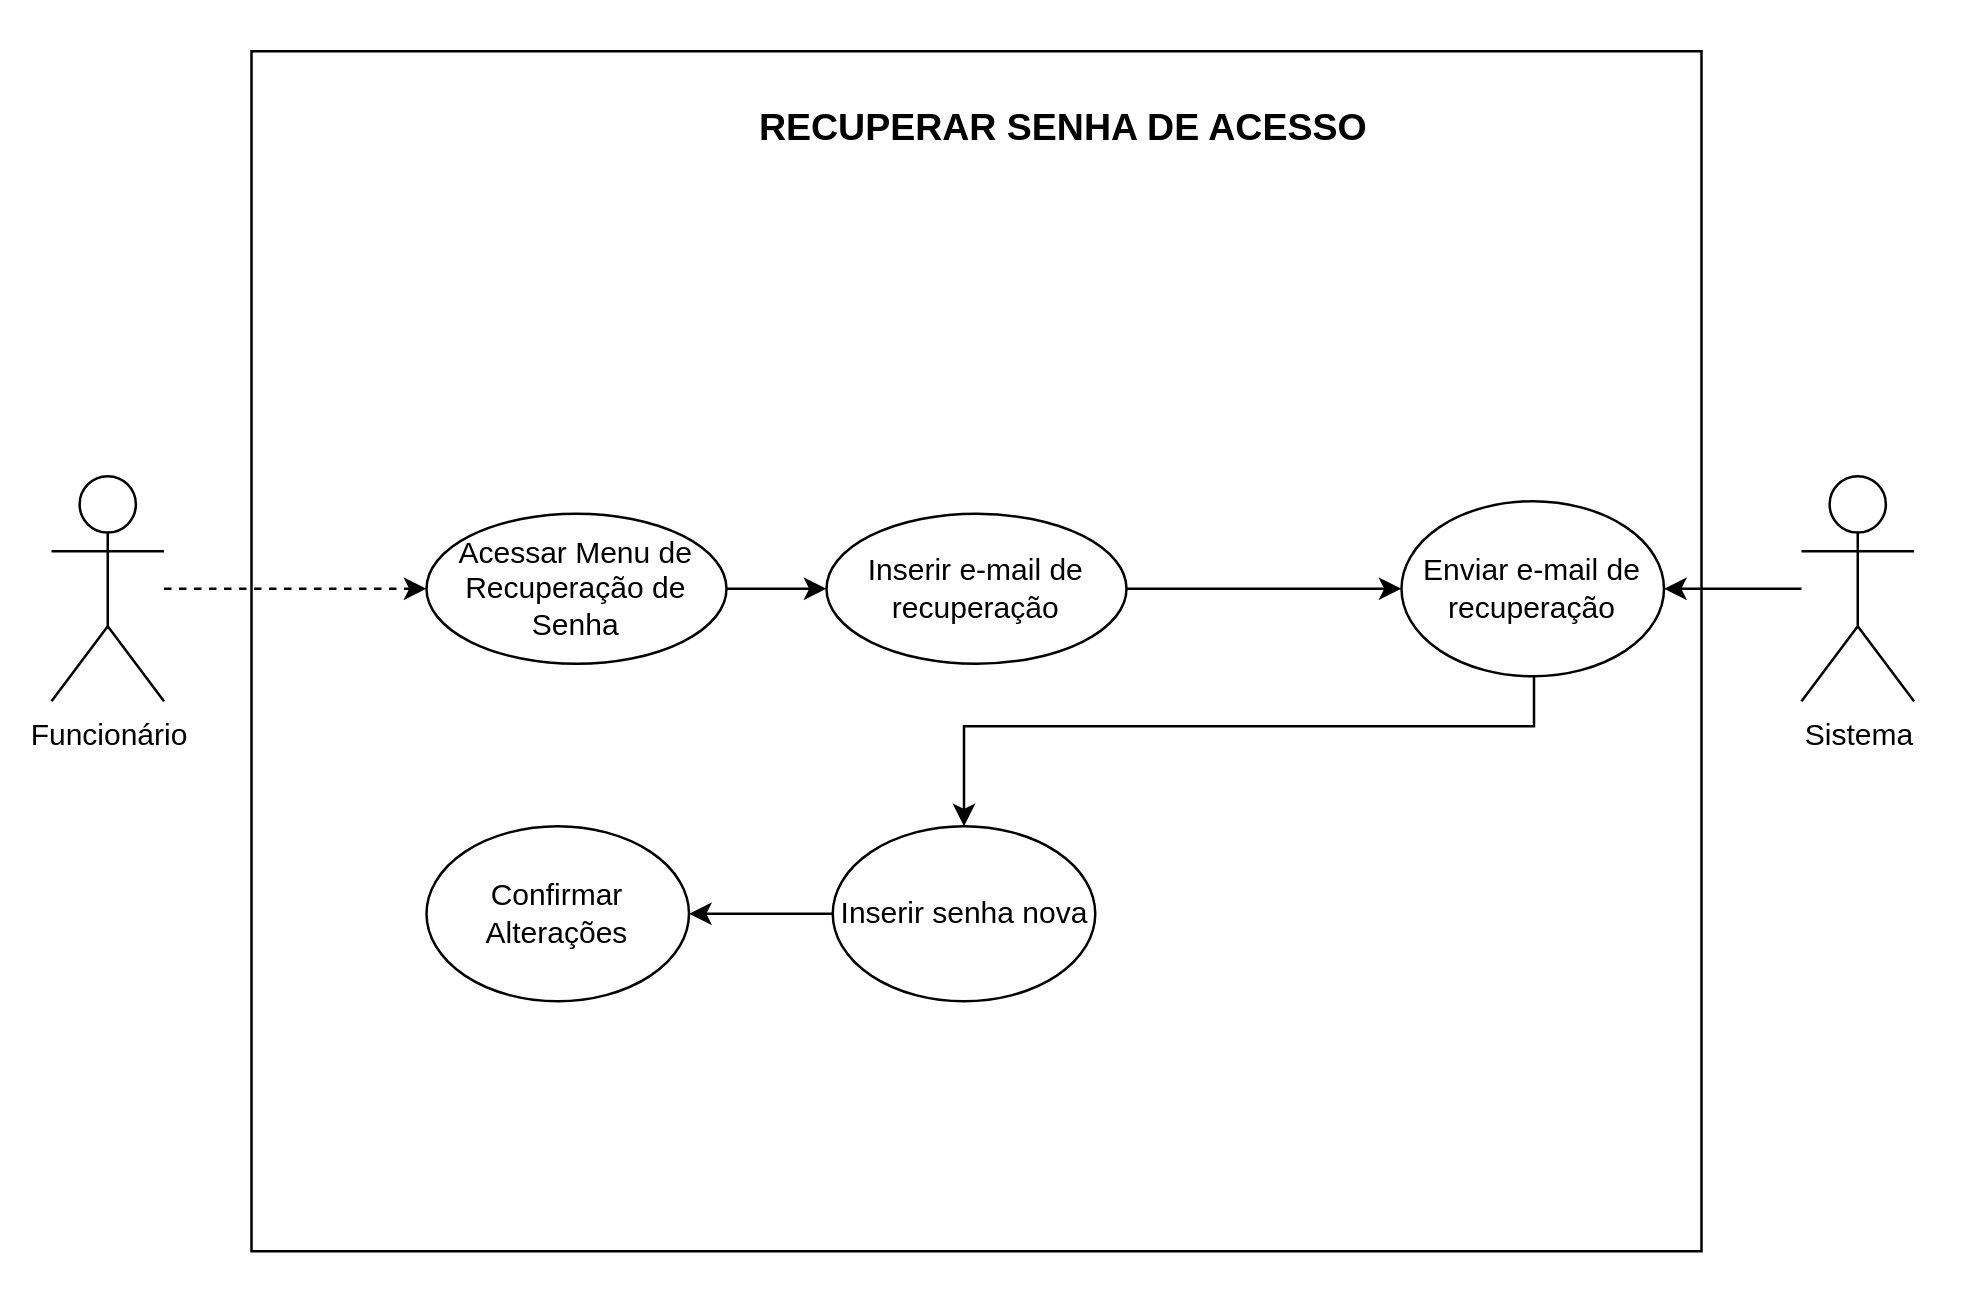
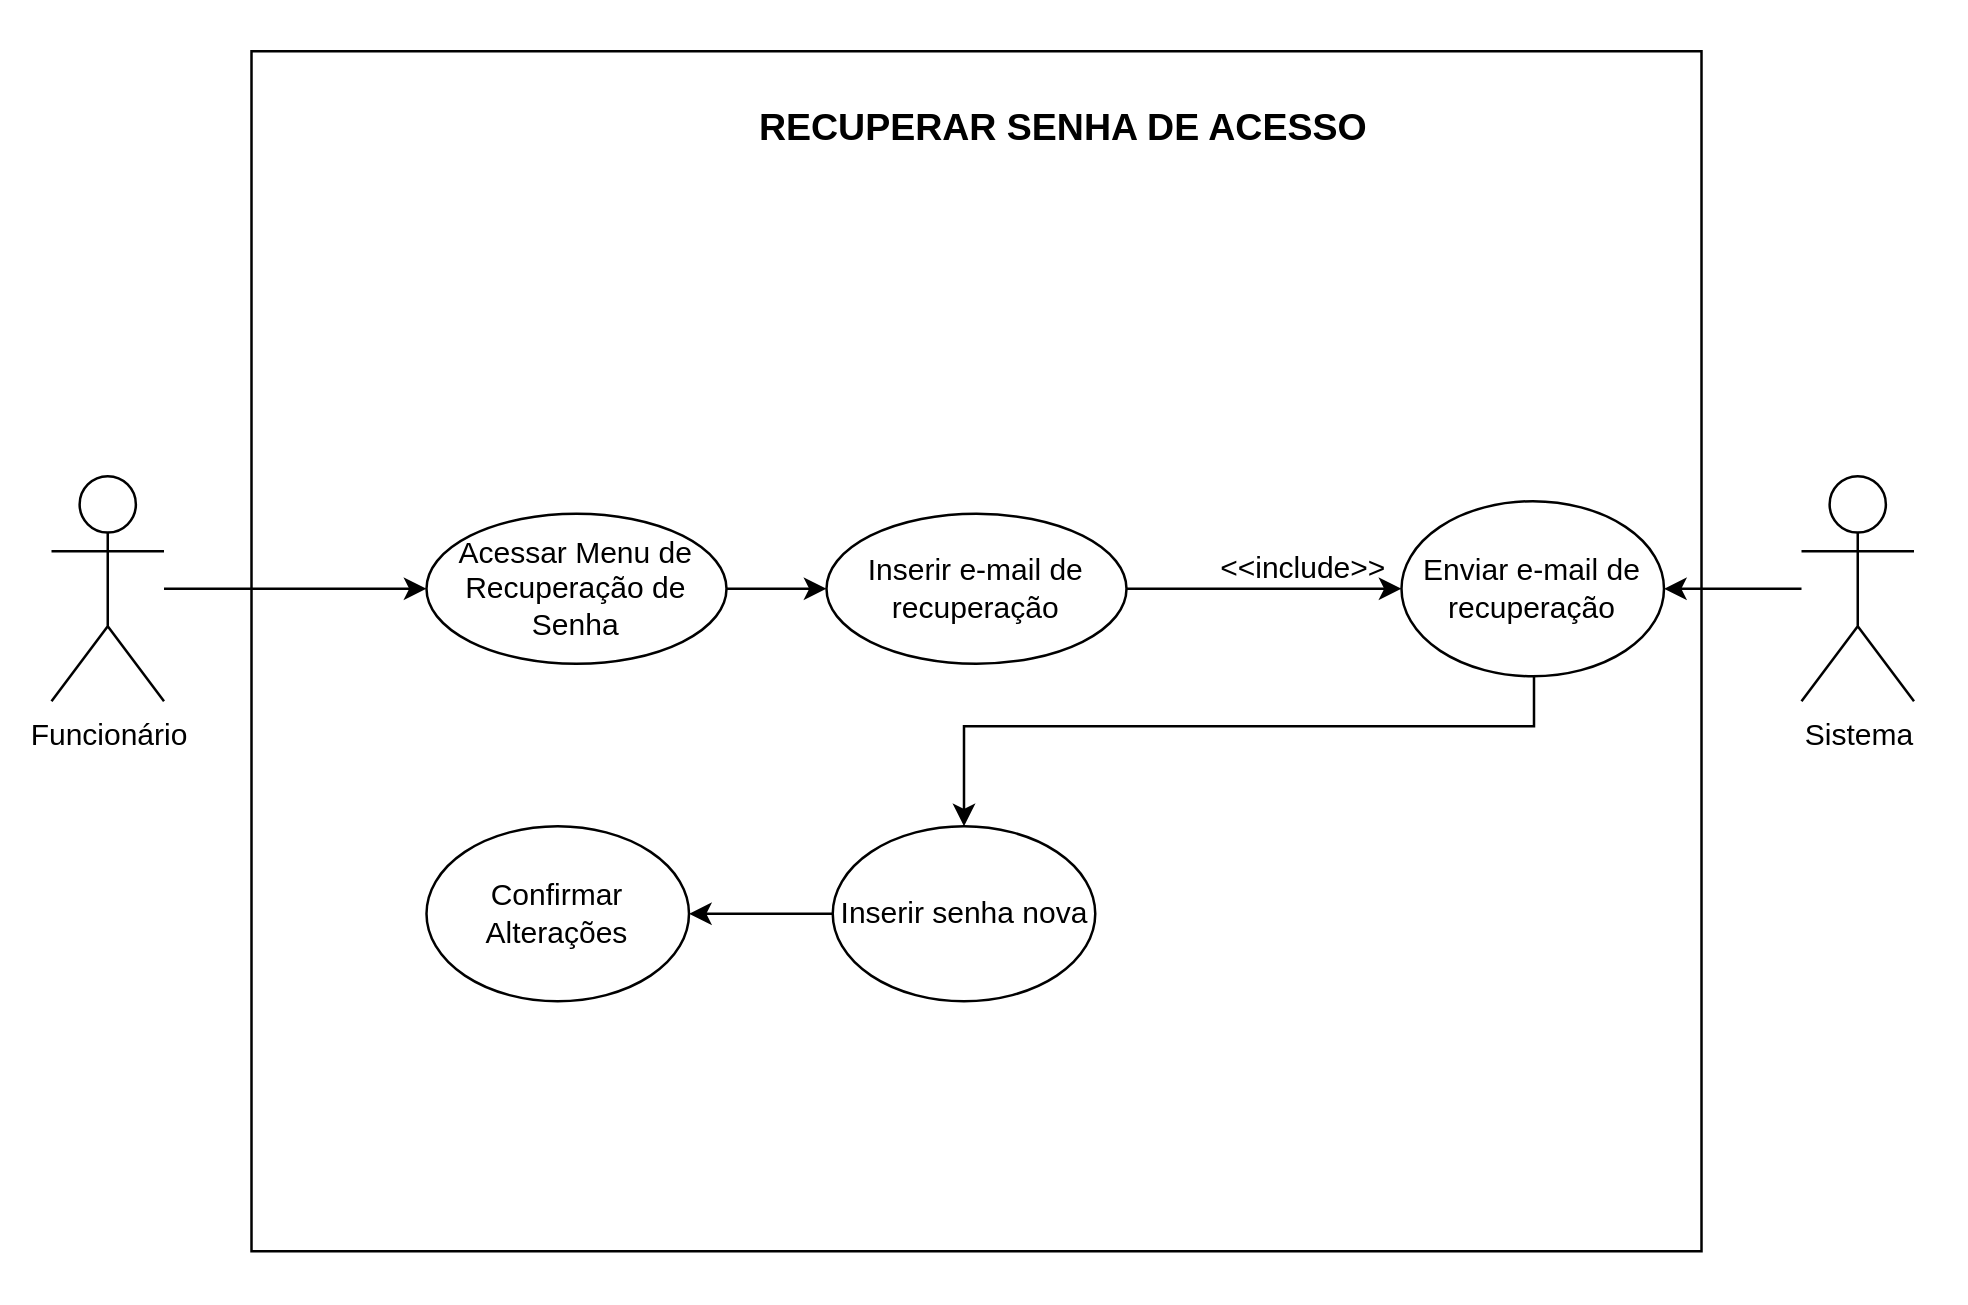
node "<<include>>": added
edge "Funcionário" -> "Acessar Menu de Recuperação de Senha": style dashed -> solid
